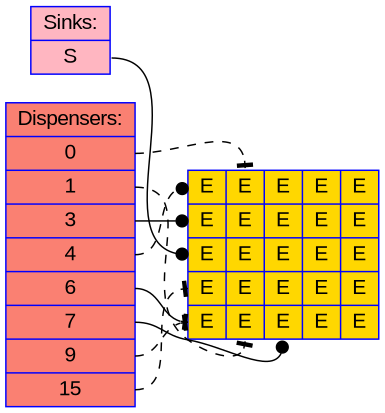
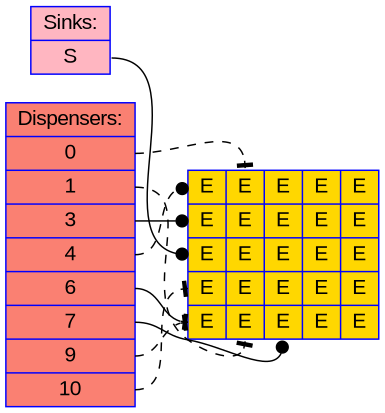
node "Dispensers:": text "15" -> "10"
